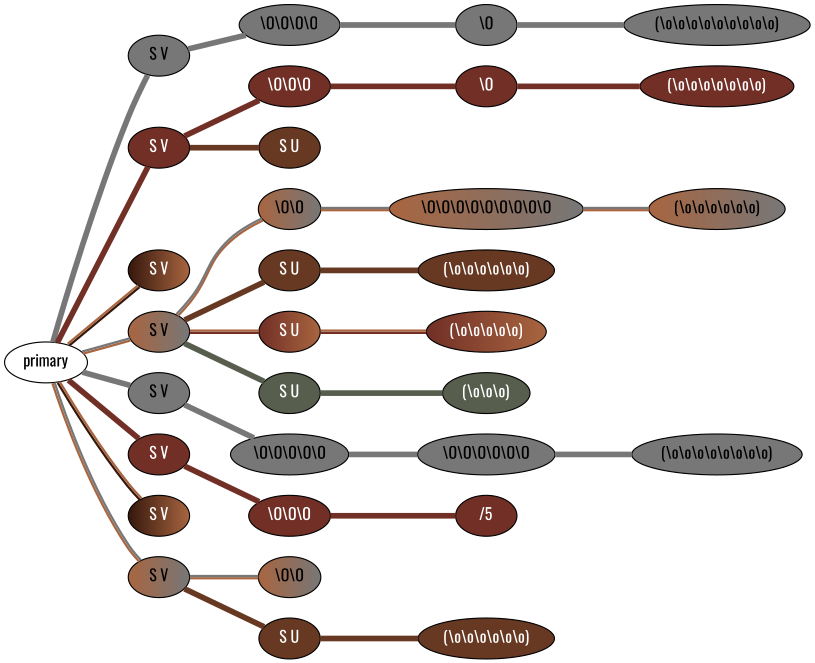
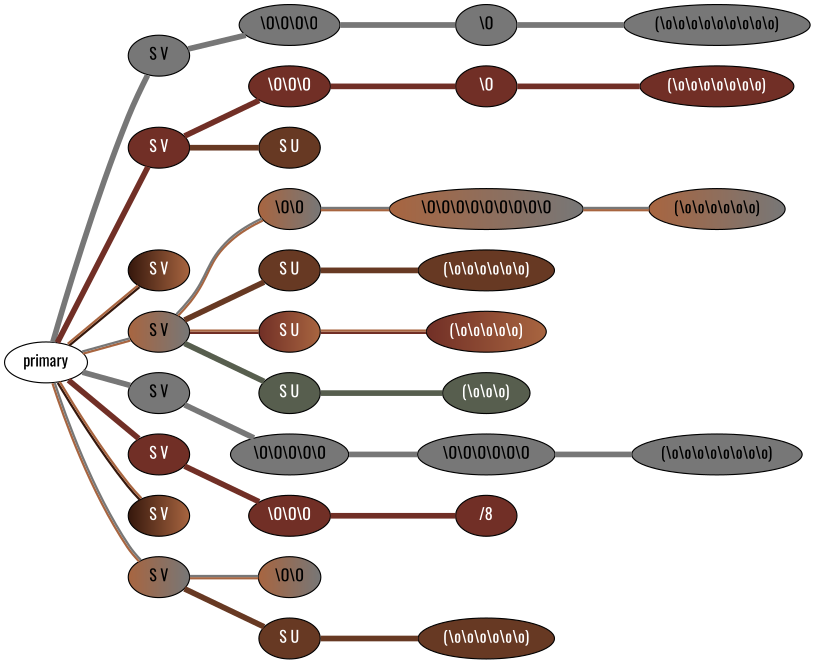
node "/5": label "/5" -> "/8"
